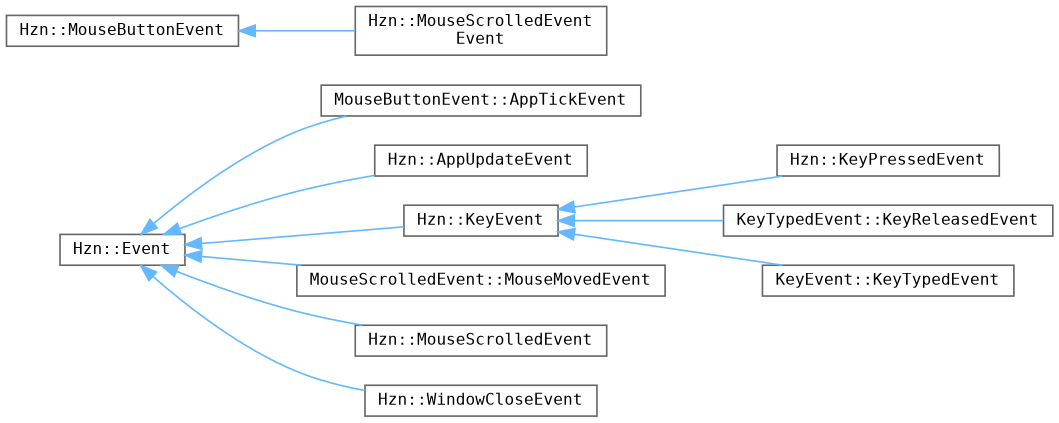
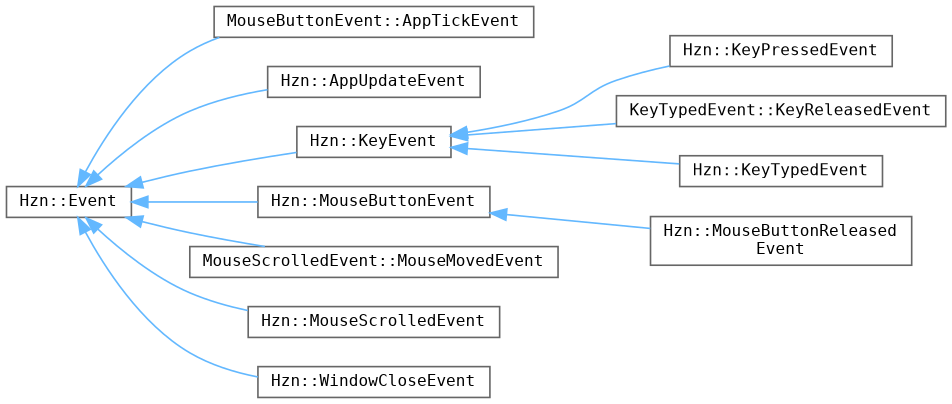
node "Hzn::MouseScrolledEvent Event": label "Hzn::MouseScrolledEvent Event" -> "Hzn::MouseButtonReleased Event"
edge "Hzn::MouseButtonEvent" -> "Hzn::Event": added
node "KeyEvent::KeyTypedEvent": label "KeyEvent::KeyTypedEvent" -> "Hzn::KeyTypedEvent"
